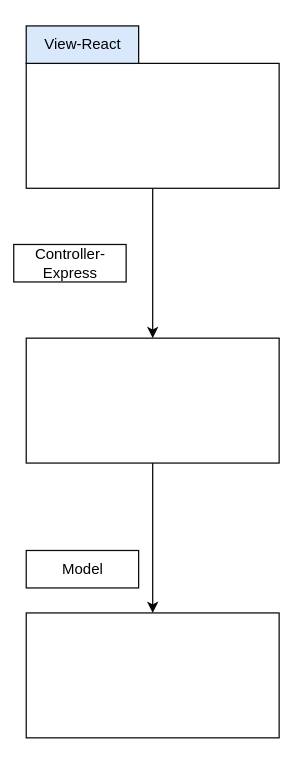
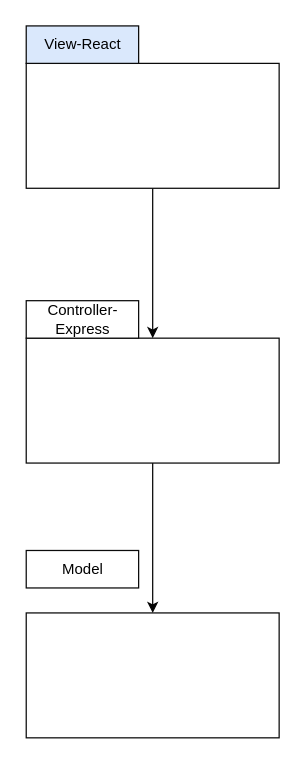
node "Controller-Express": moved (70, 263) -> (83, 319)
